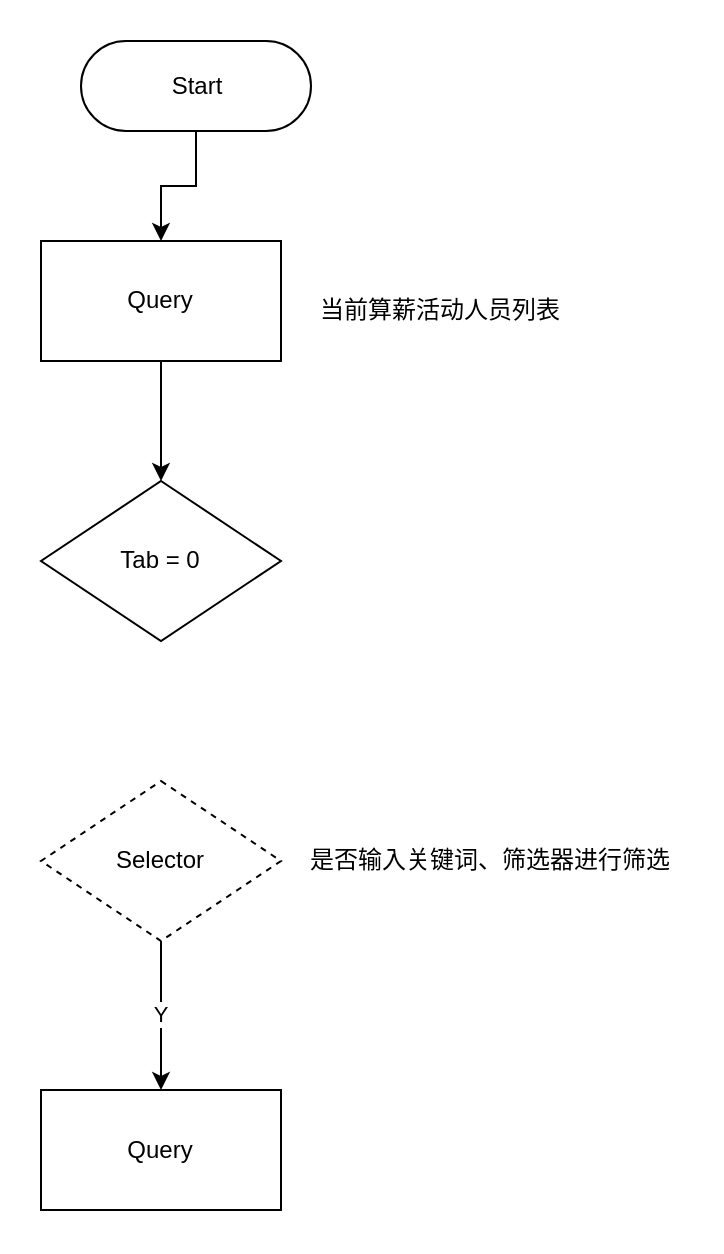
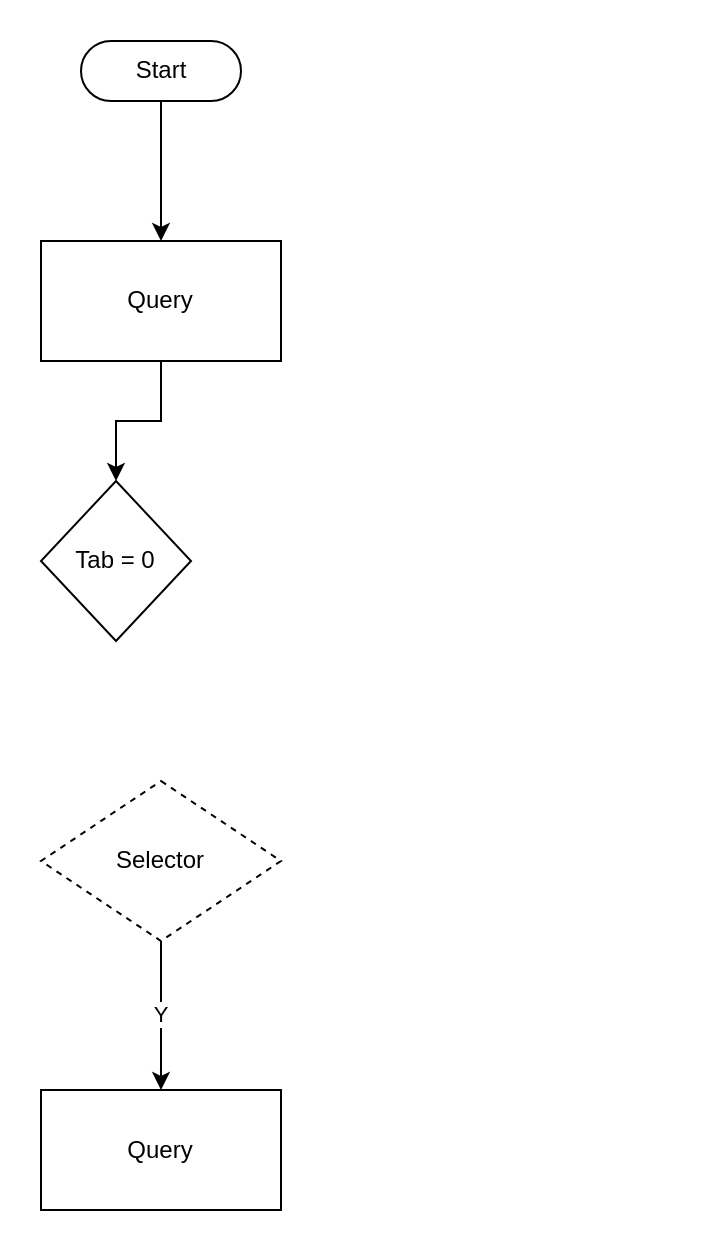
node "Start": size 230x90 -> 160x60
node "当前算薪活动人员列表": removed
node "Tab = 0": size 240x160 -> 150x160
node "是否输入关键词、筛选器进行筛选": removed
